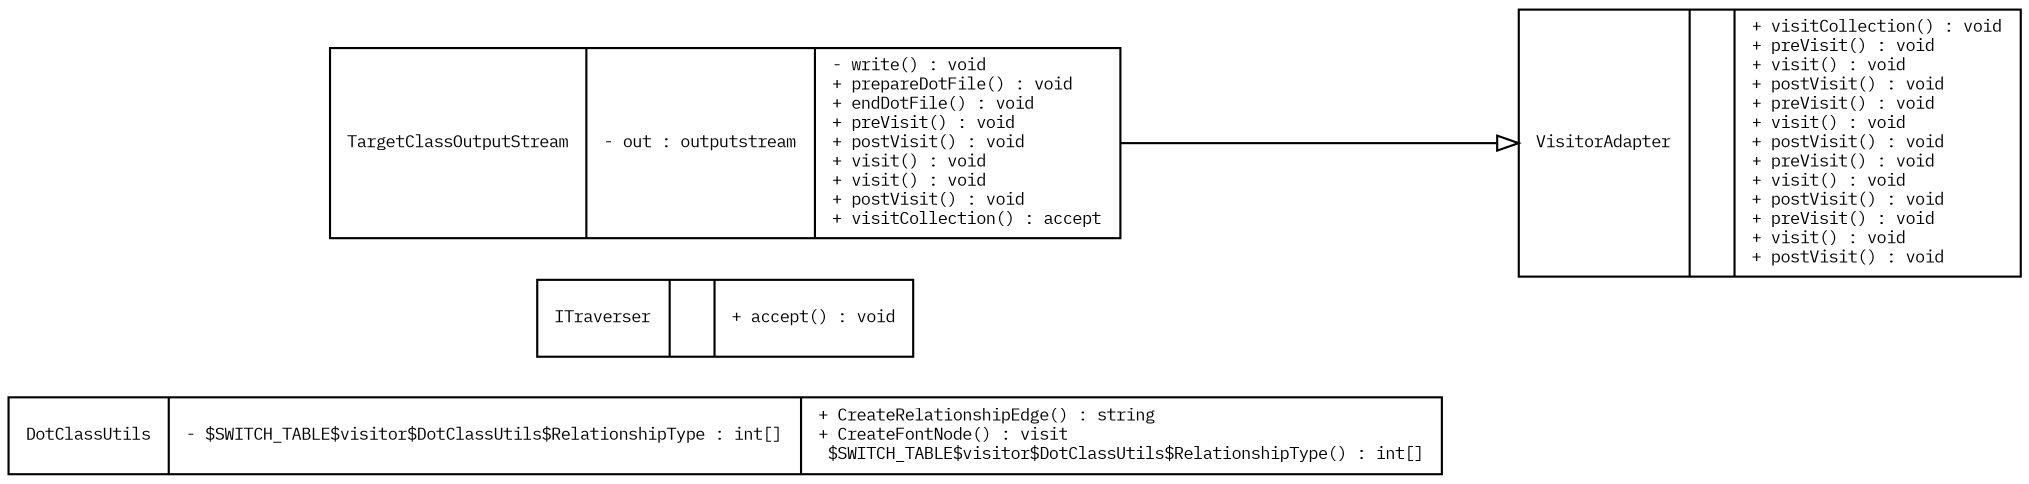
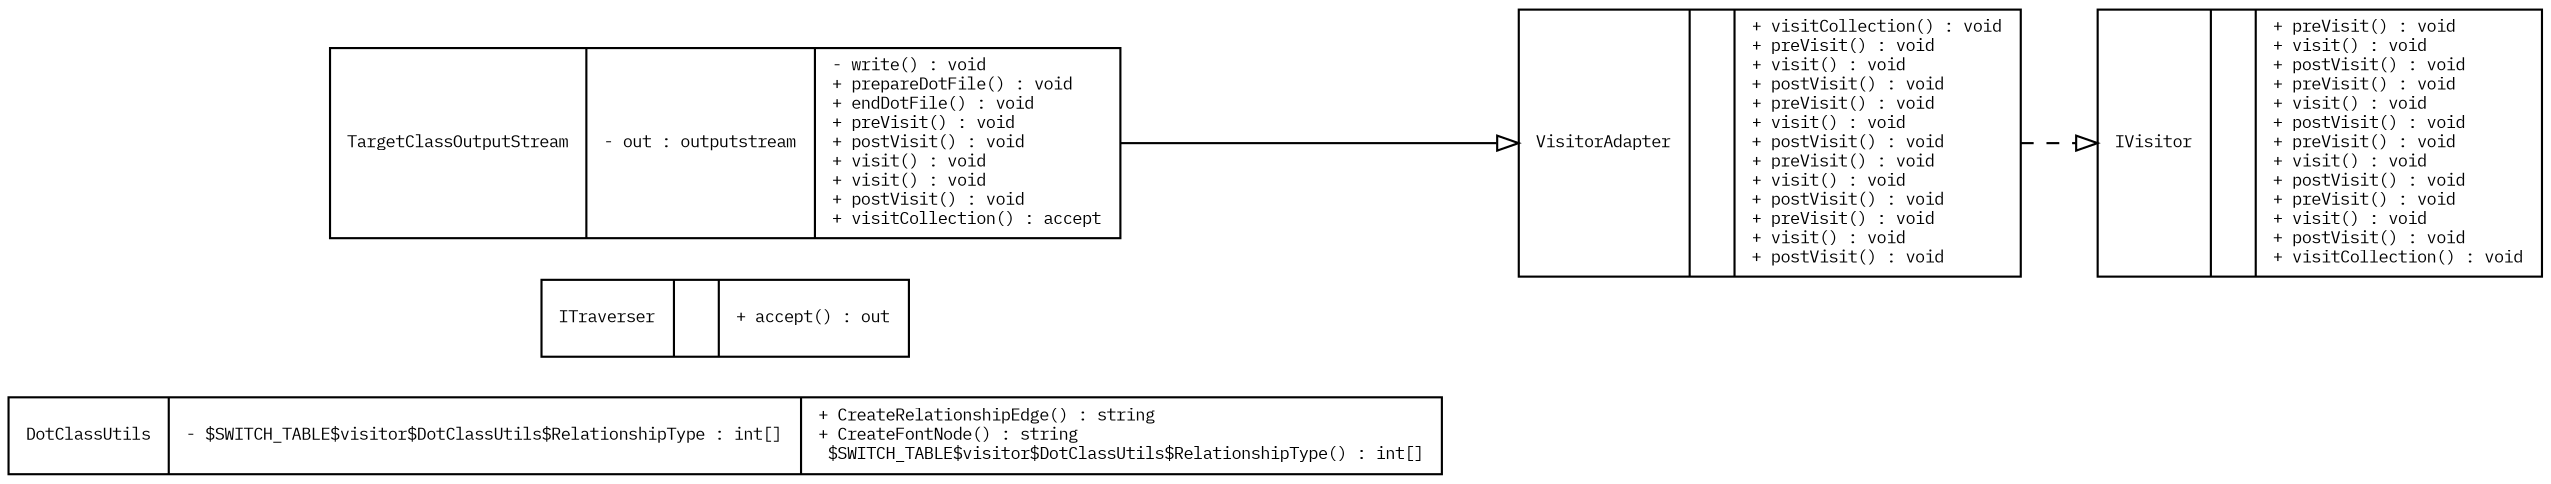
node "IVisitor": added
node "ITraverser": text "+ accept() : void" -> "+ accept() : out"
node "DotClassUtils": text "+ CreateFontNode() : visit" -> "+ CreateFontNode() : string"
